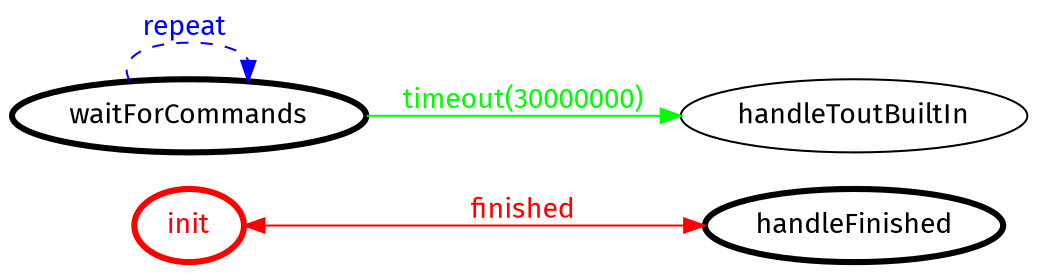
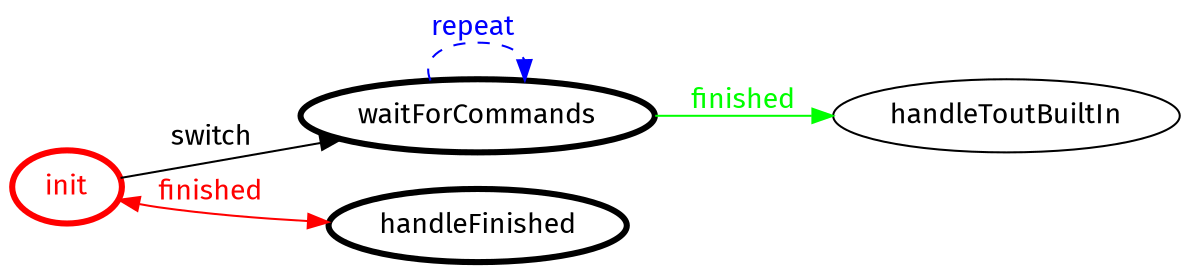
edge "waitForCommands" -> "handleToutBuiltIn": label "timeout(30000000)" -> "finished"
edge "init" -> "waitForCommands": added, label "switch"
